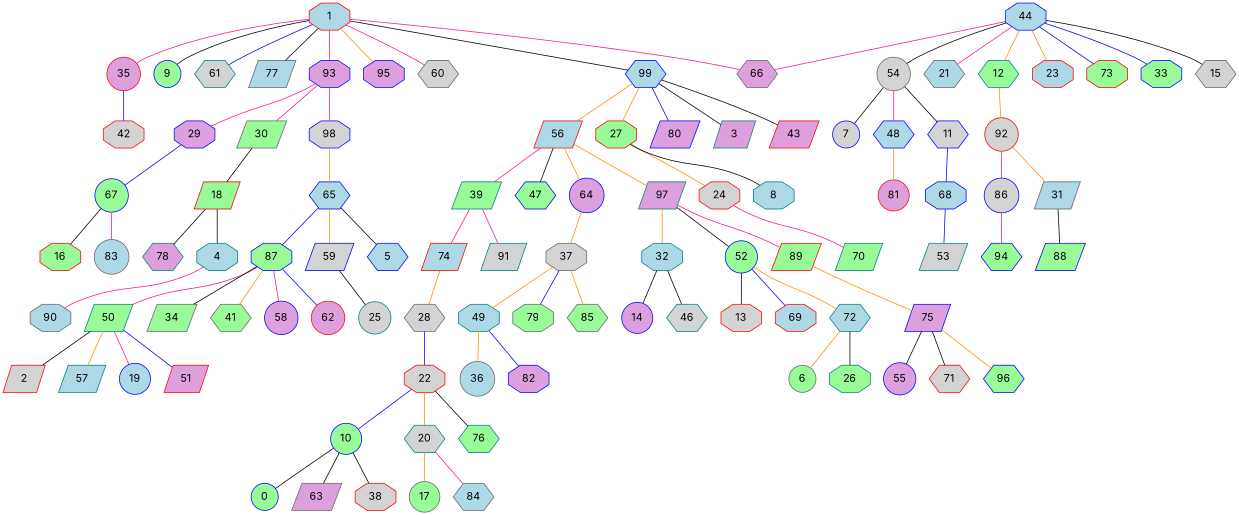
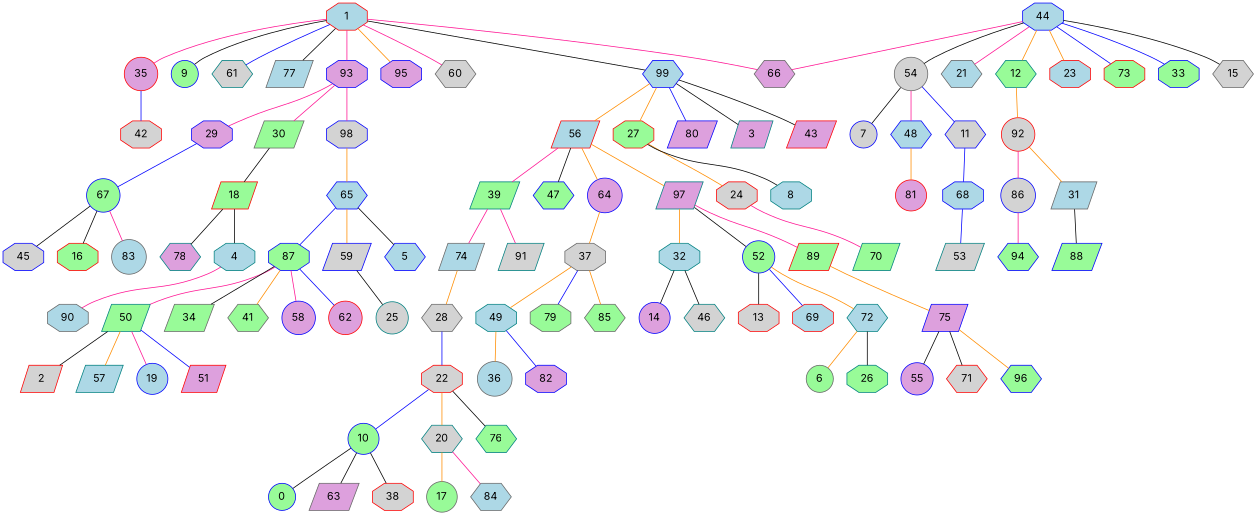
edge "54" -- "11": color black -> blue
node "45": added
node "74": color red -> gray40
